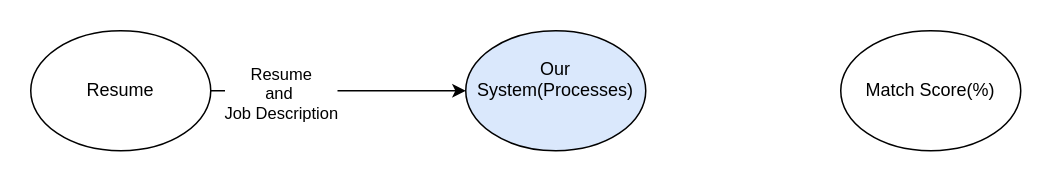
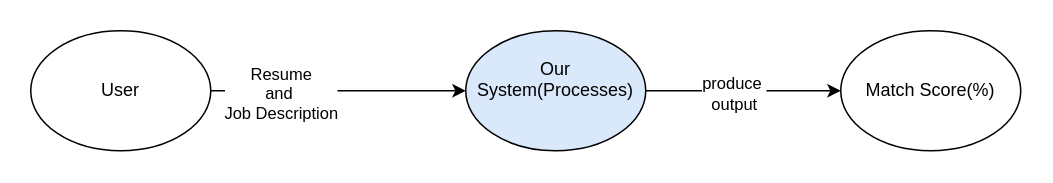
node "Resume": label "Resume" -> "User"
edge "Our System(Processes)" -> "Match Score(%)": added, label "produce output"
